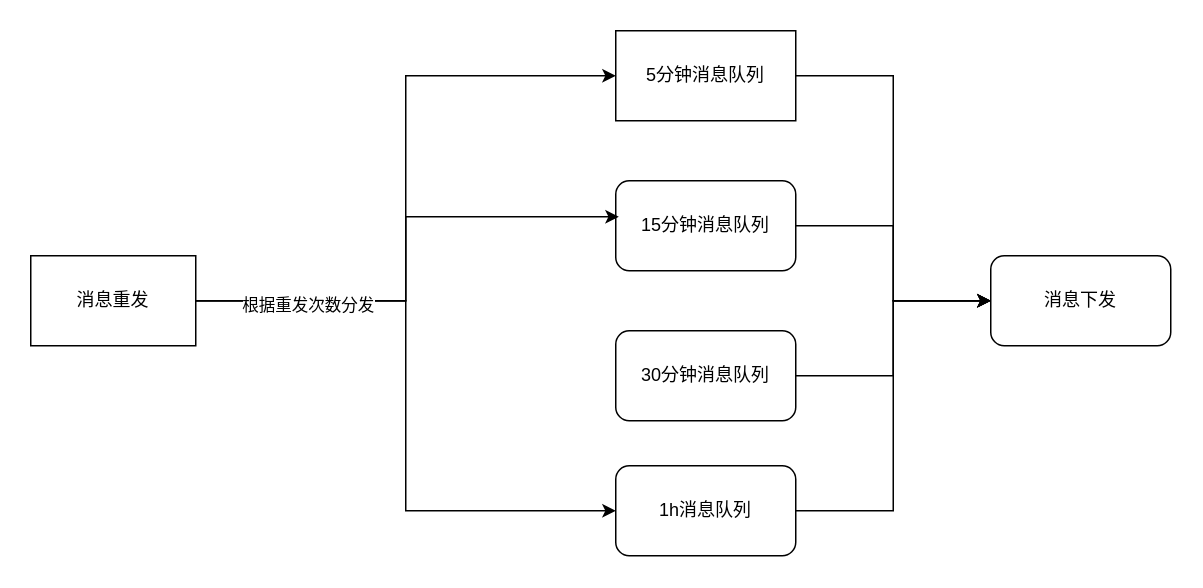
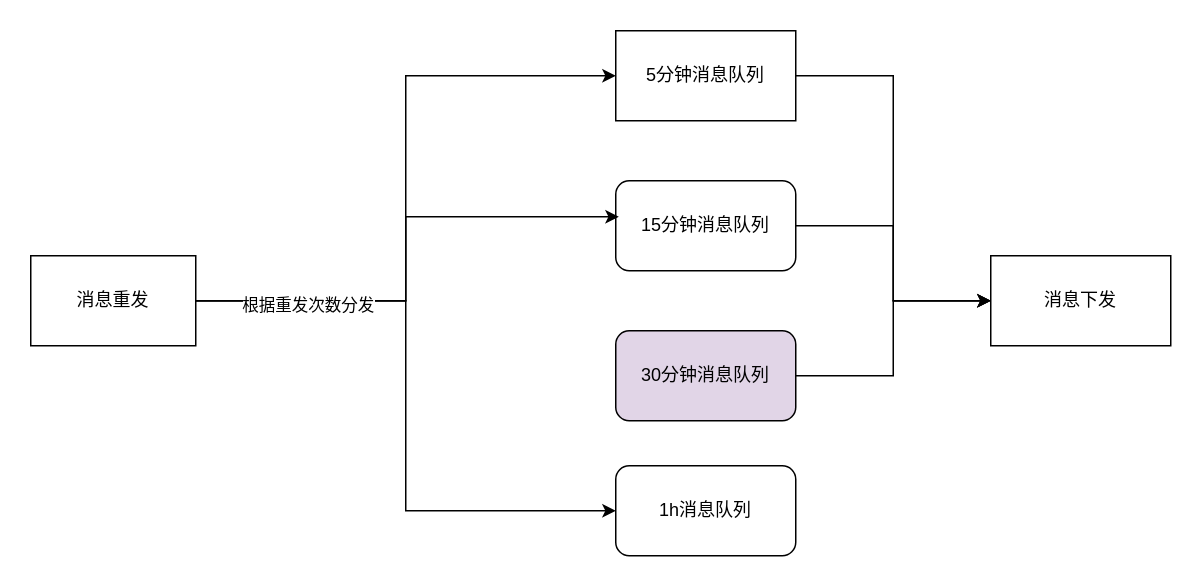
node "消息下发": shape rounded rectangle -> rectangle
node "30分钟消息队列": fillcolor #ffffff -> #e1d5e7
edge "1h消息队列" -> "消息下发": removed
